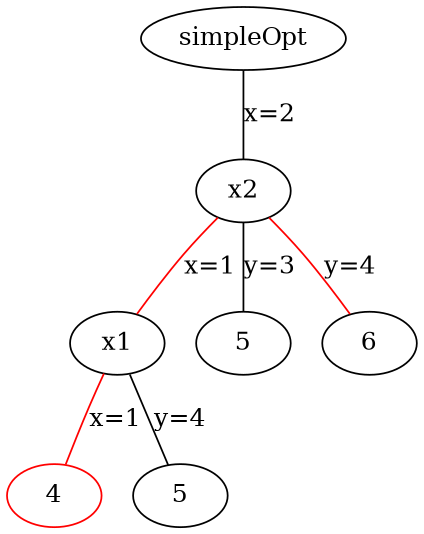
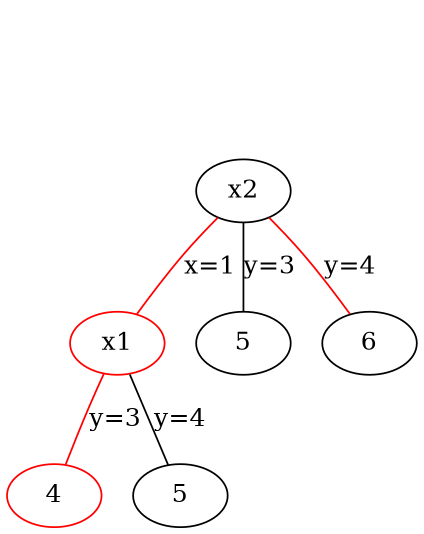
node "simpleOpt": removed
node "x1": color black -> red
edge "x1" -- "4": label "x=1" -> "y=3"
